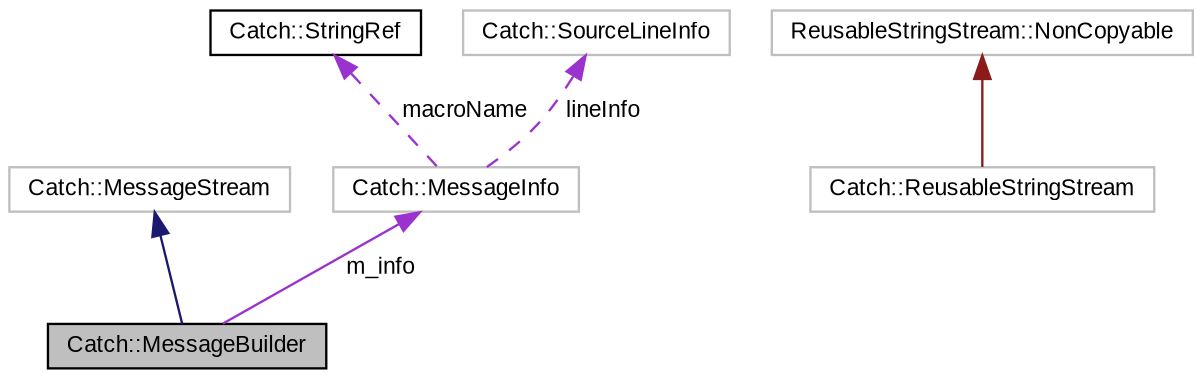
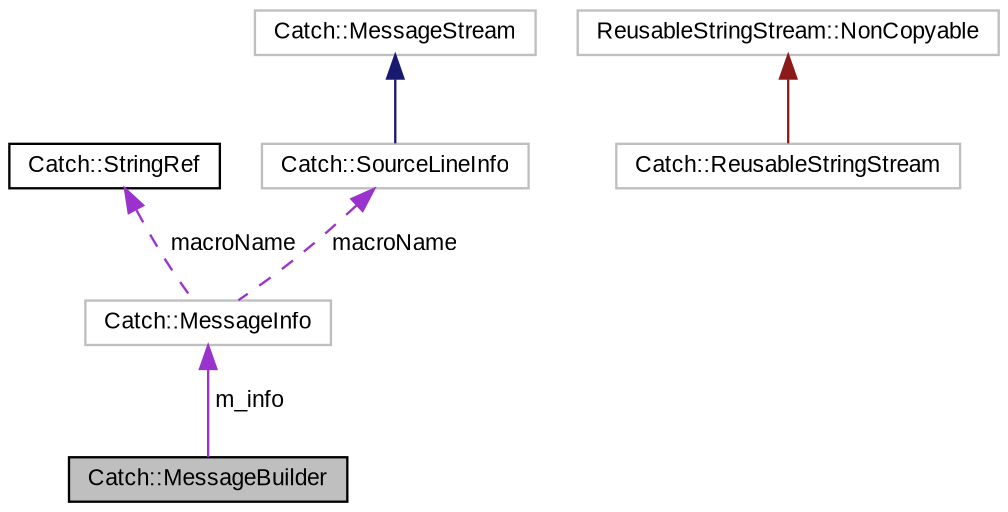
edge "Catch::MessageInfo" -> "Catch::SourceLineInfo": label " lineInfo" -> " macroName"
edge "Catch::MessageBuilder" -> "Catch::MessageStream": now "Catch::SourceLineInfo" -> "Catch::MessageStream"
